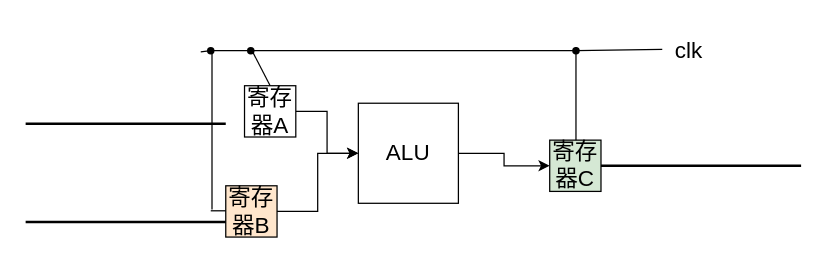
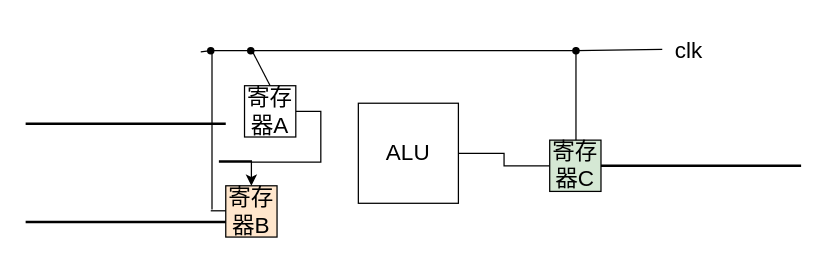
edge "寄存器A" -> "ALU": now "寄存器A" -> "寄存器B"
edge "ALU" -> "寄存器C": arrowhead classic -> none
edge "寄存器B" -> "ALU": removed
